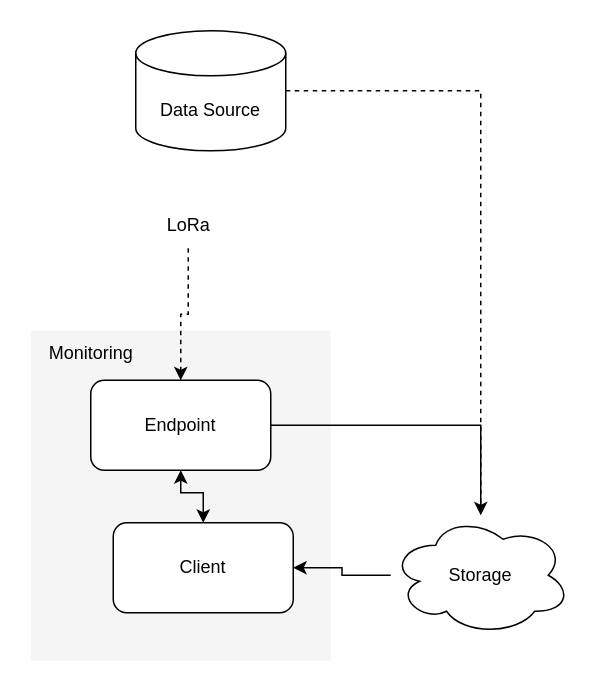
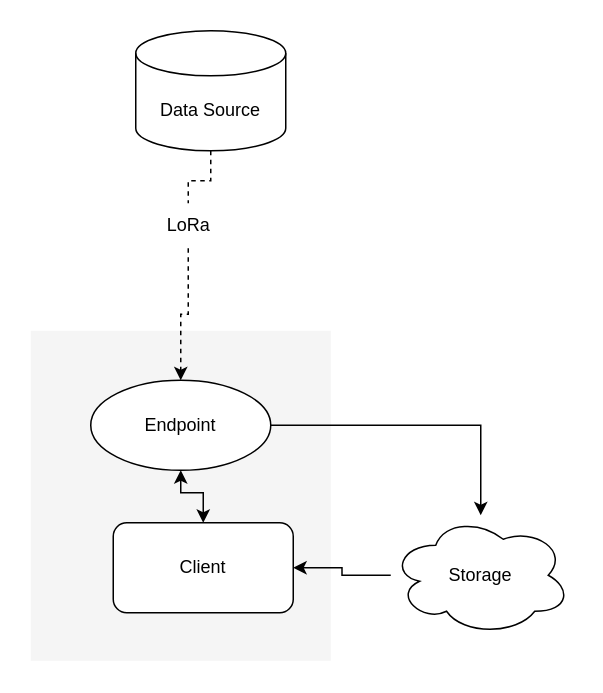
edge "Data Source" -- "Storage": now "Data Source" -- "LoRa"
node "Monitoring": removed
node "Endpoint": shape rounded rectangle -> ellipse
